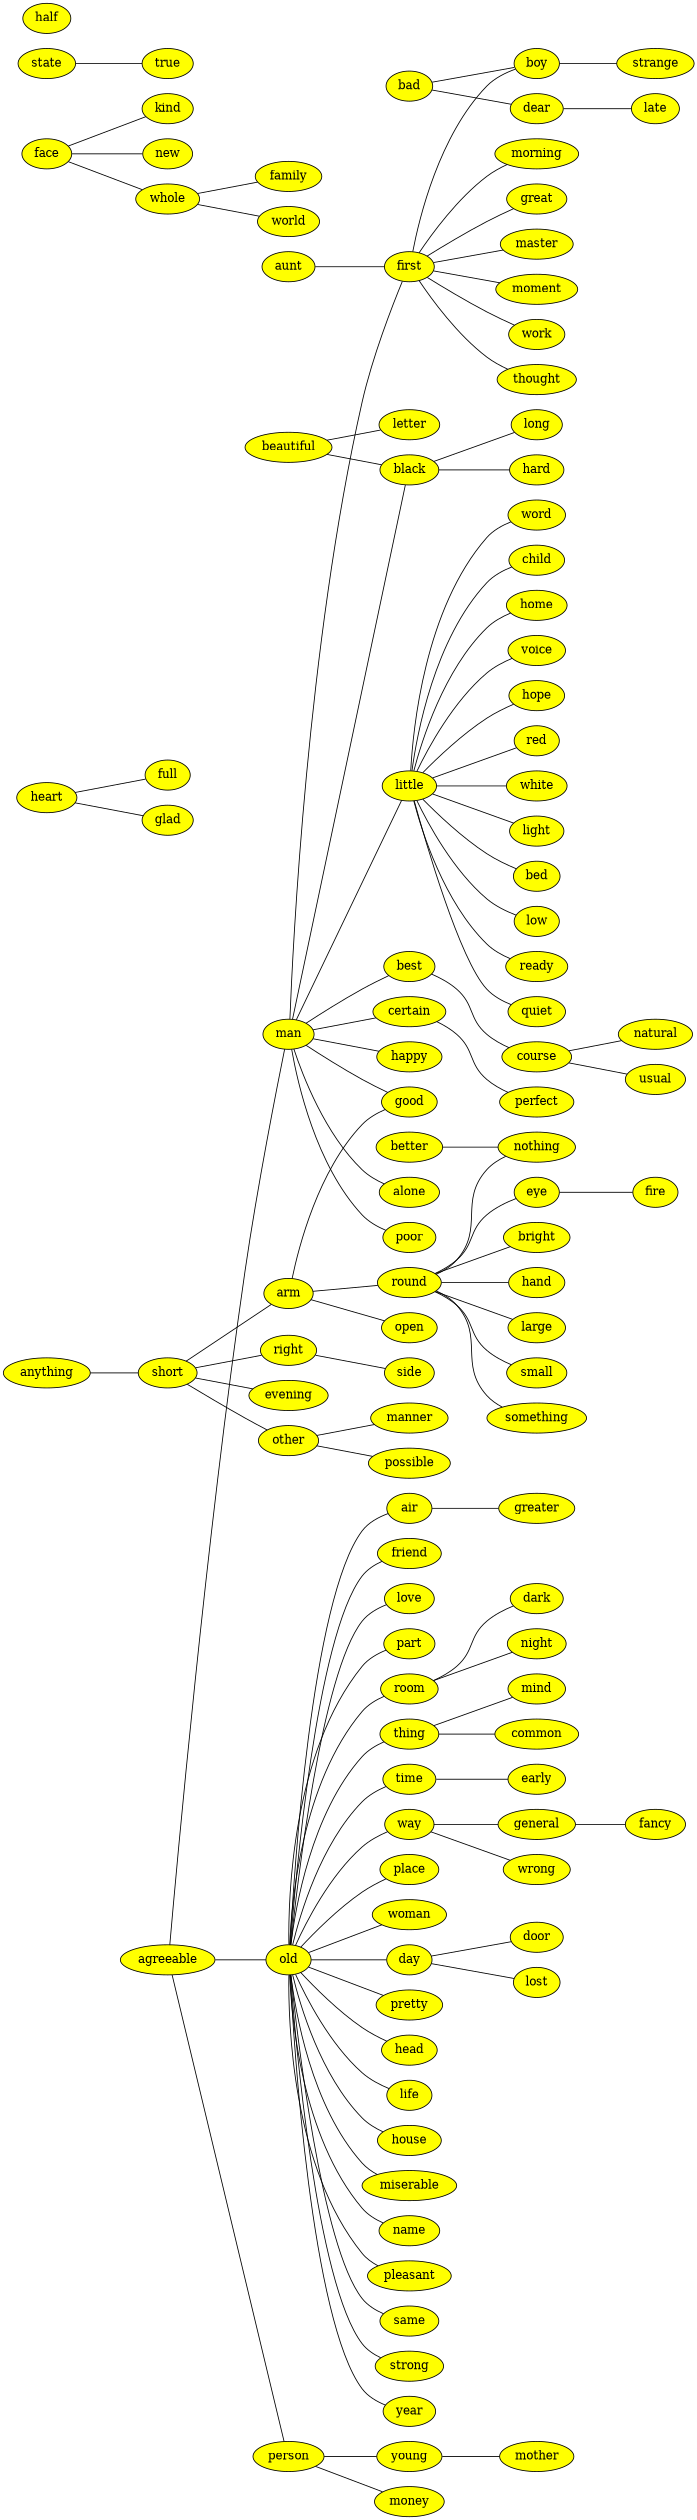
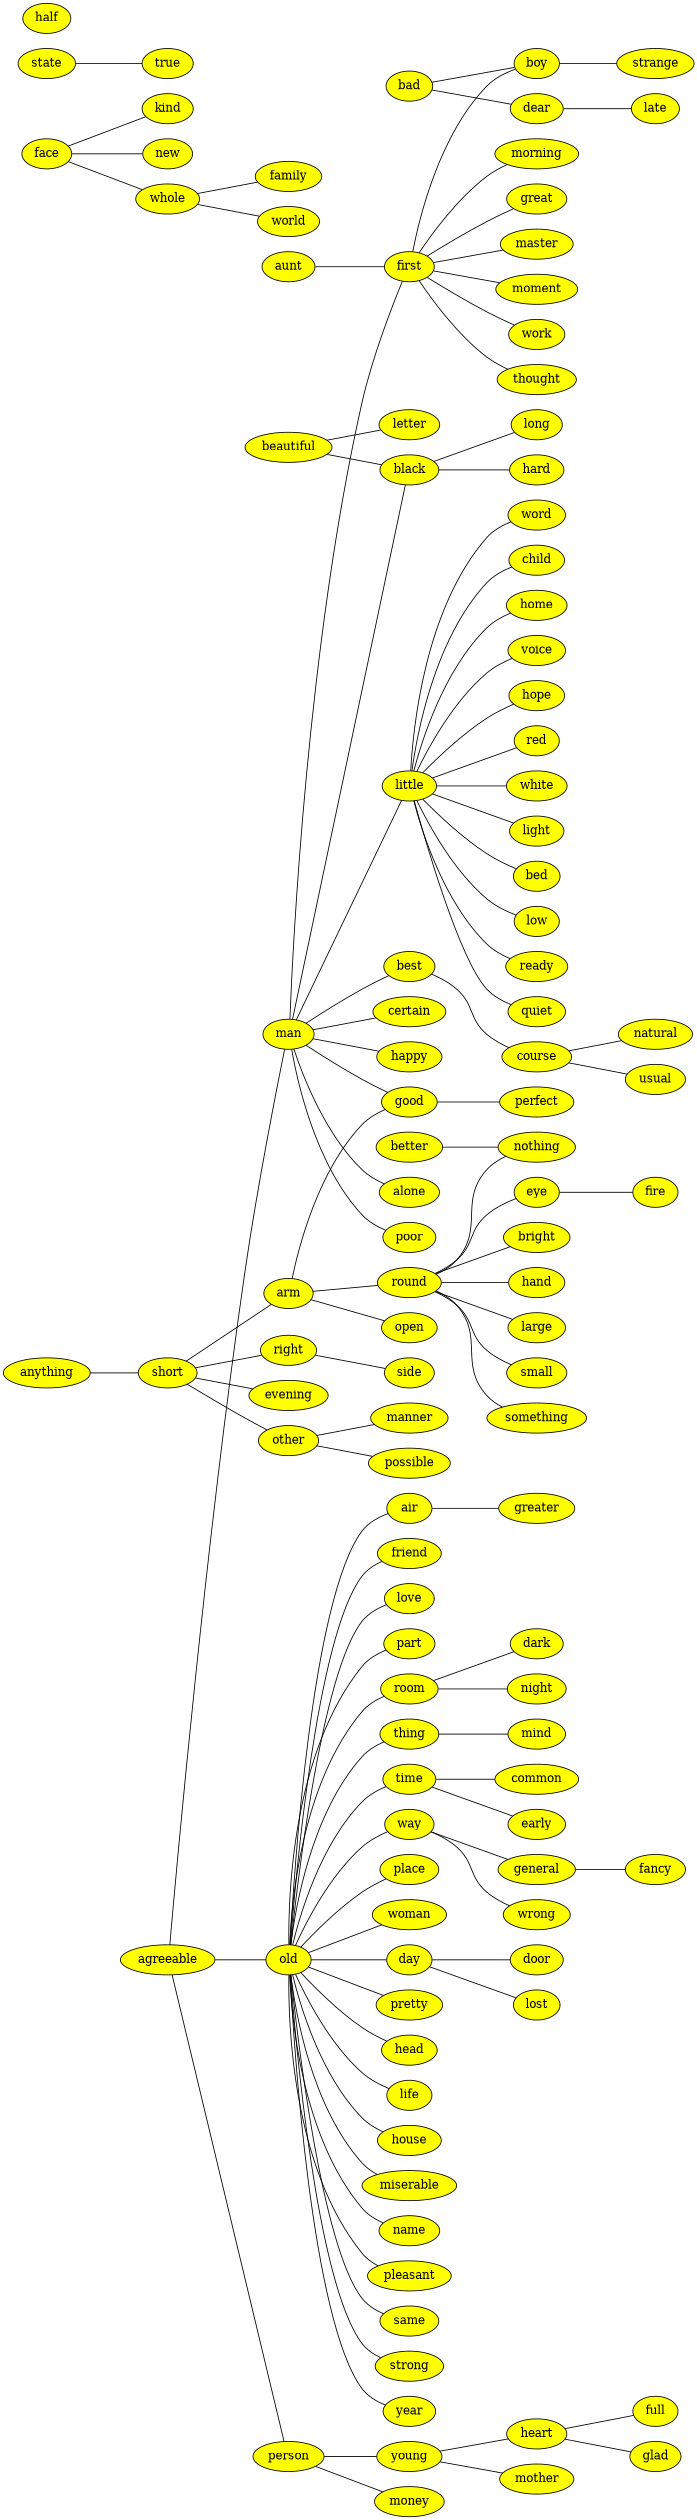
edge "certain" -- "perfect": now "good" -- "perfect"
edge "thing" -- "common": now "time" -- "common"
edge "heart" -- "young": added
